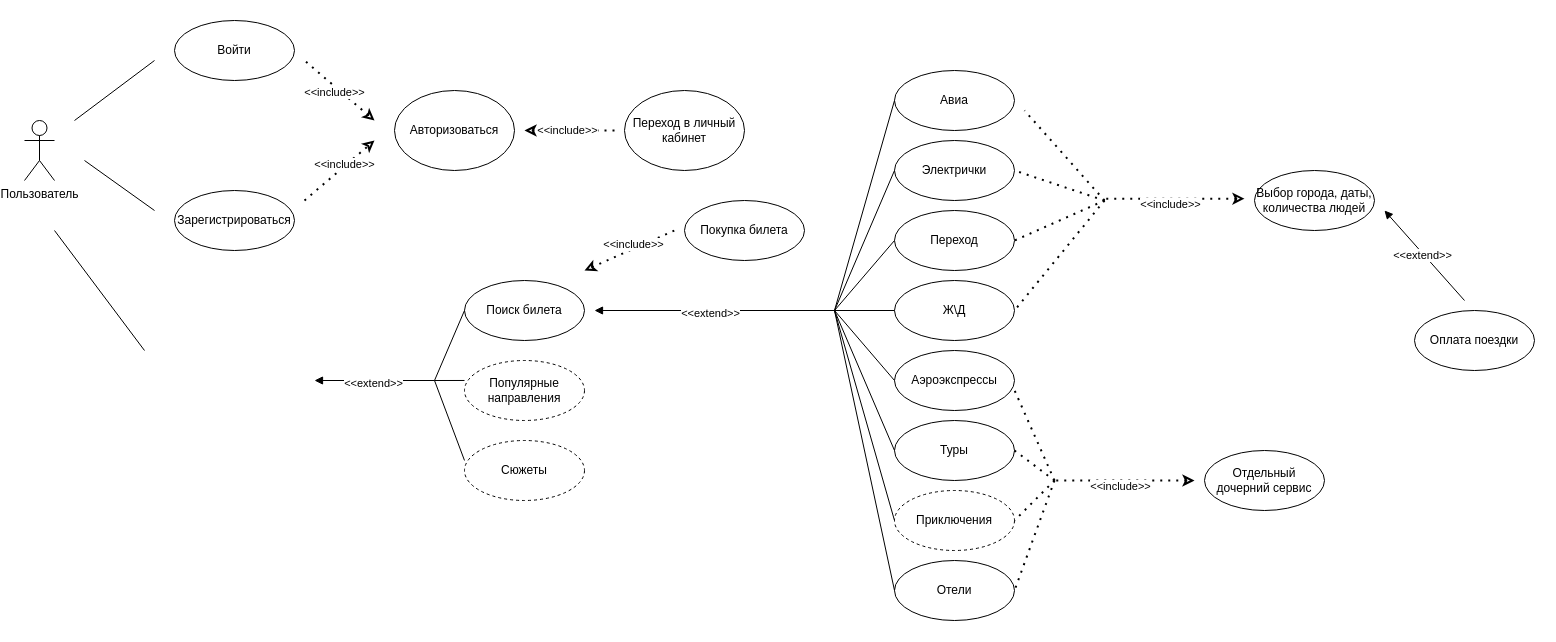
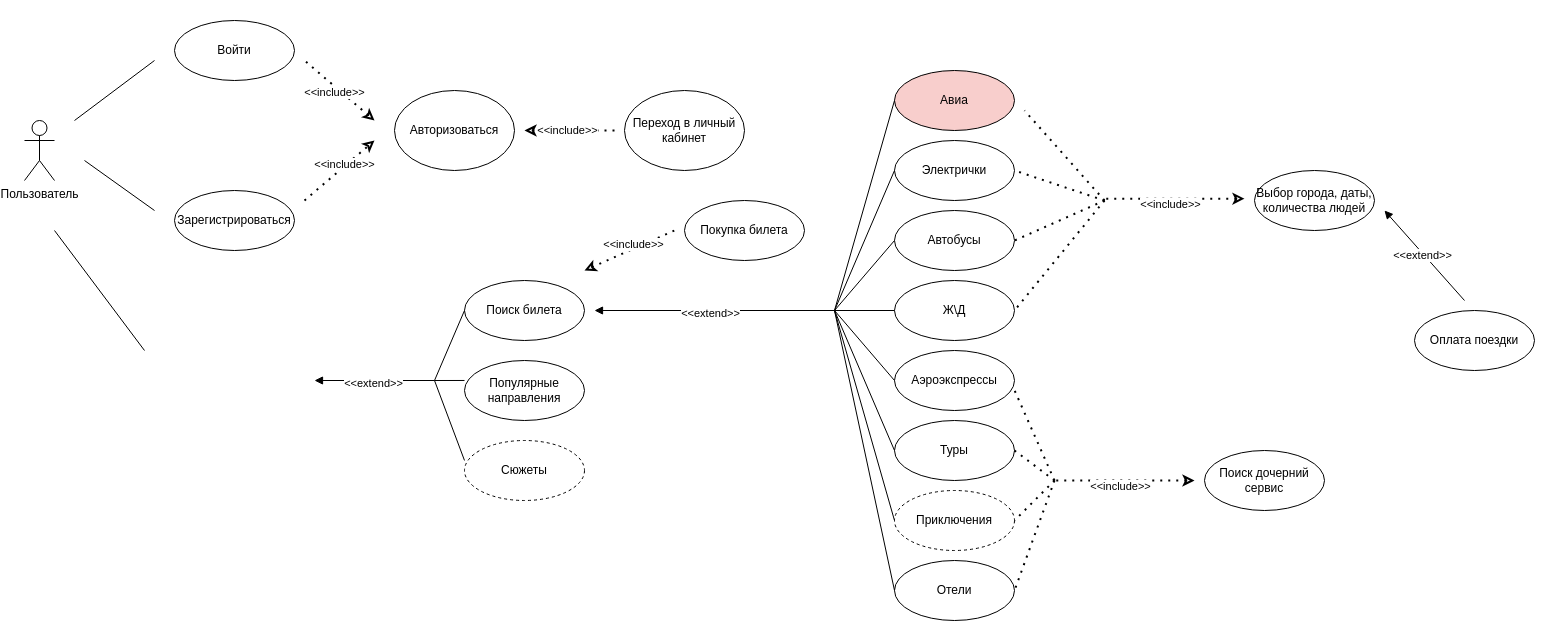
node "Авиа": fillcolor #ffffff -> #f8cecc
node "Переход": label "Переход" -> "Автобусы"
node "Популярные направления": style dashed -> solid
node "Отдельный дочерний сервис": label "Отдельный дочерний сервис" -> "Поиск дочерний сервис"
